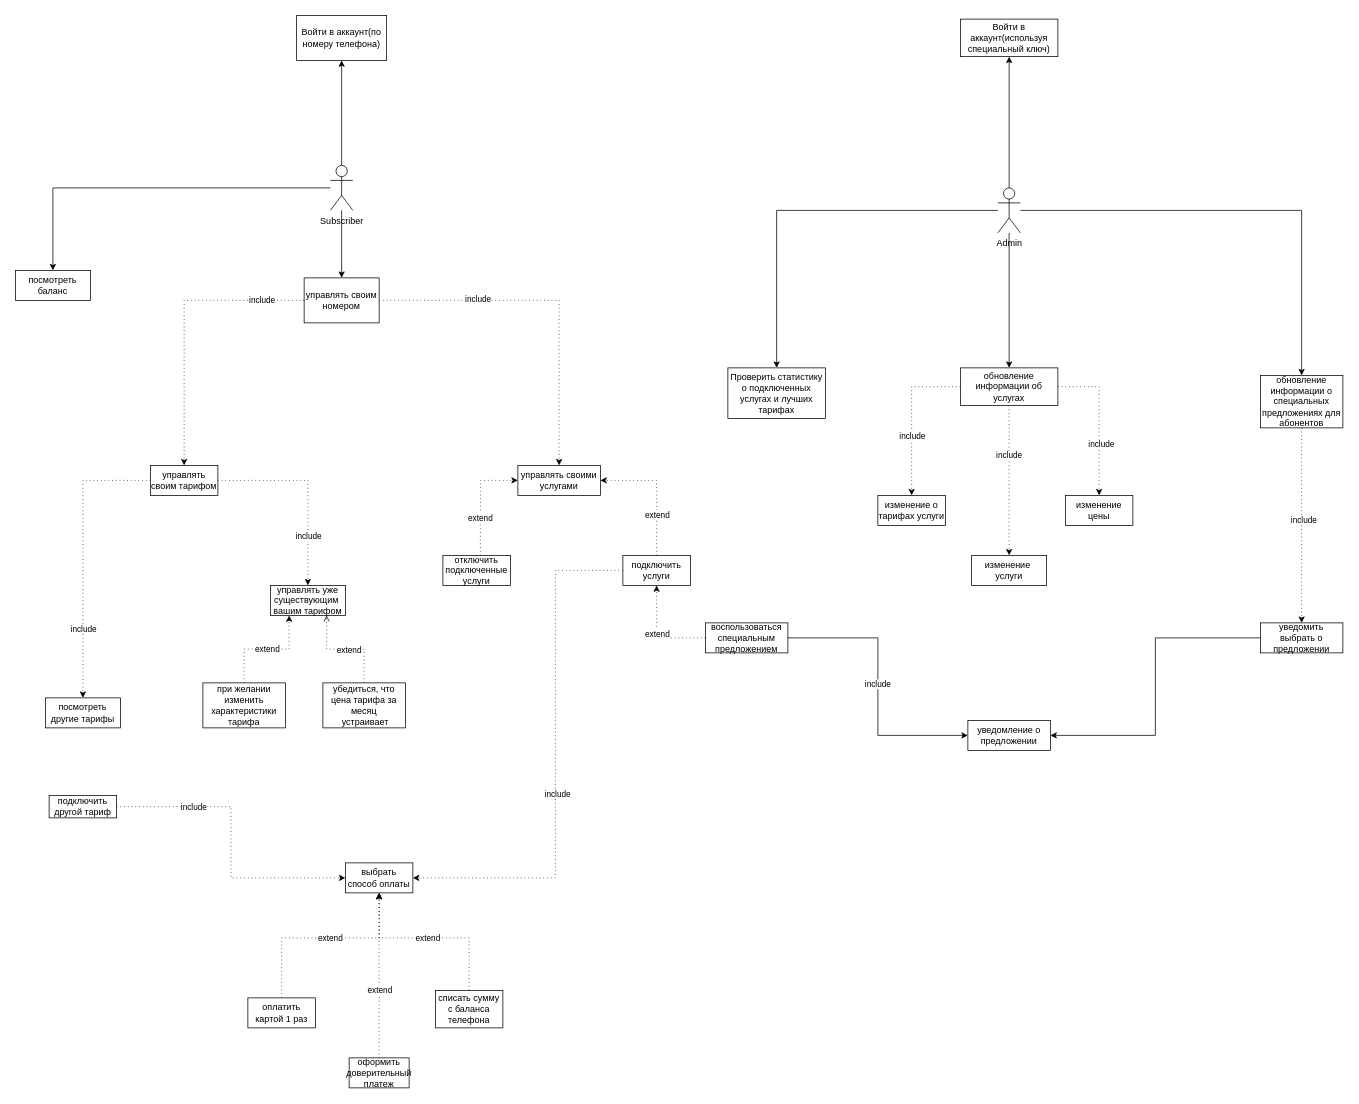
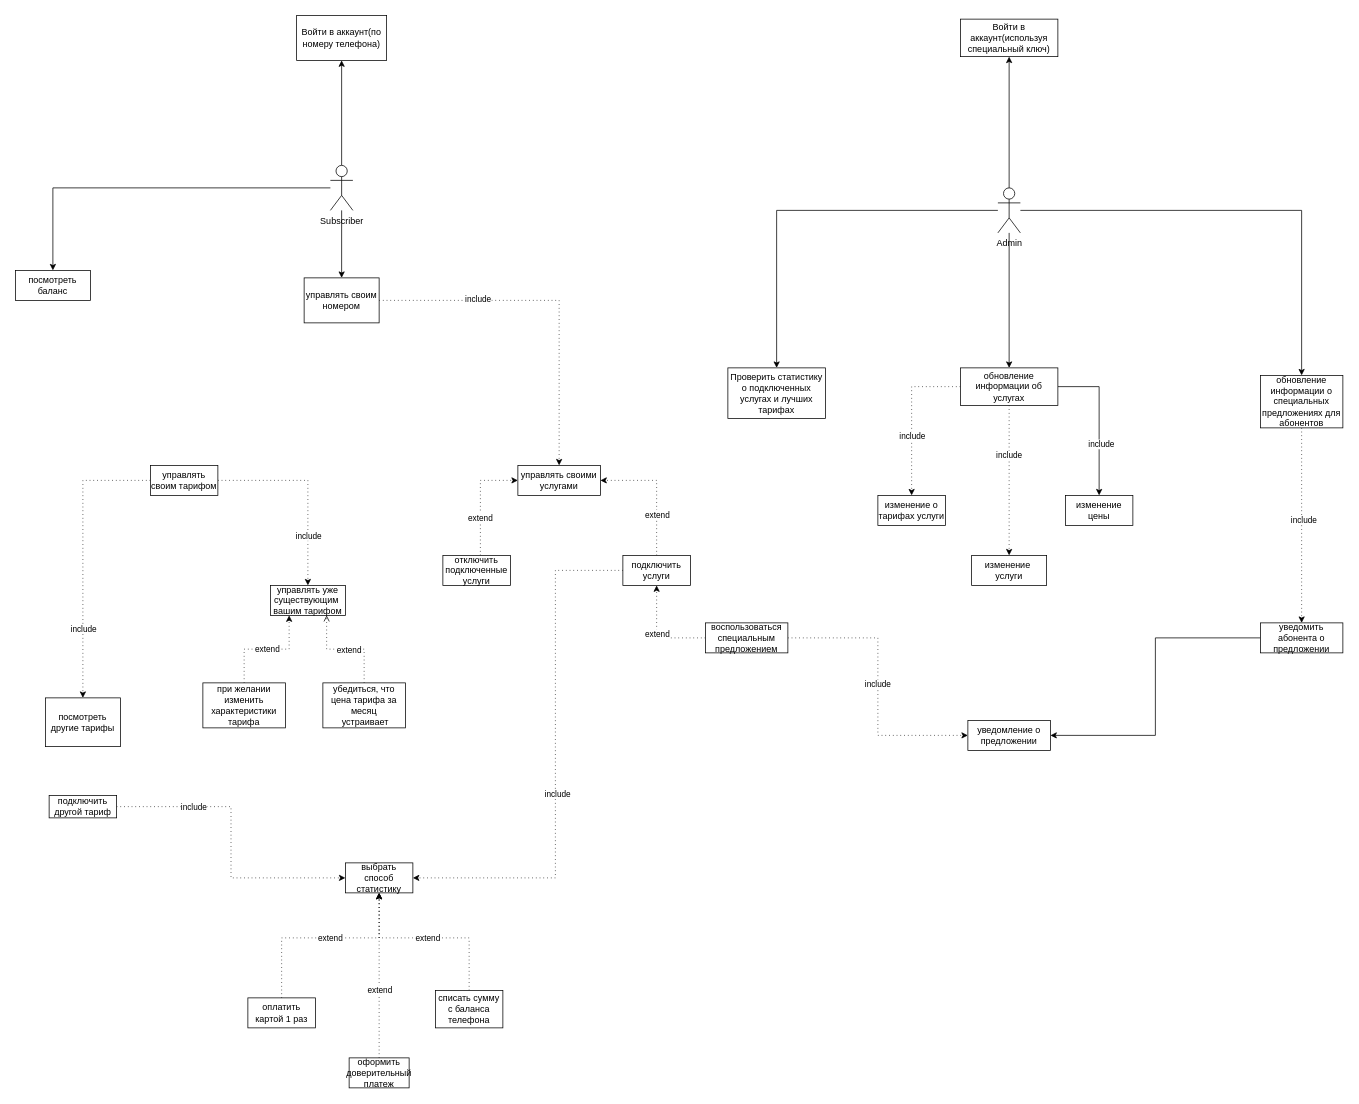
edge "управлять своим номером" -> "управлять своим тарифом": removed, label "include"
edge "обновление информации об услугах" -> "изменение цены": style dashed -> solid
node "уведомить выбрать о предложении": label "уведомить выбрать о предложении" -> "уведомить абонента о предложении"
edge "воспользоваться специальным предложением" -> "уведомление о предложении": style solid -> dashed
node "посмотреть другие тарифы": size 75x30 -> 75x49
node "выбрать способ оплаты": label "выбрать способ оплаты" -> "выбрать способ статистику"
